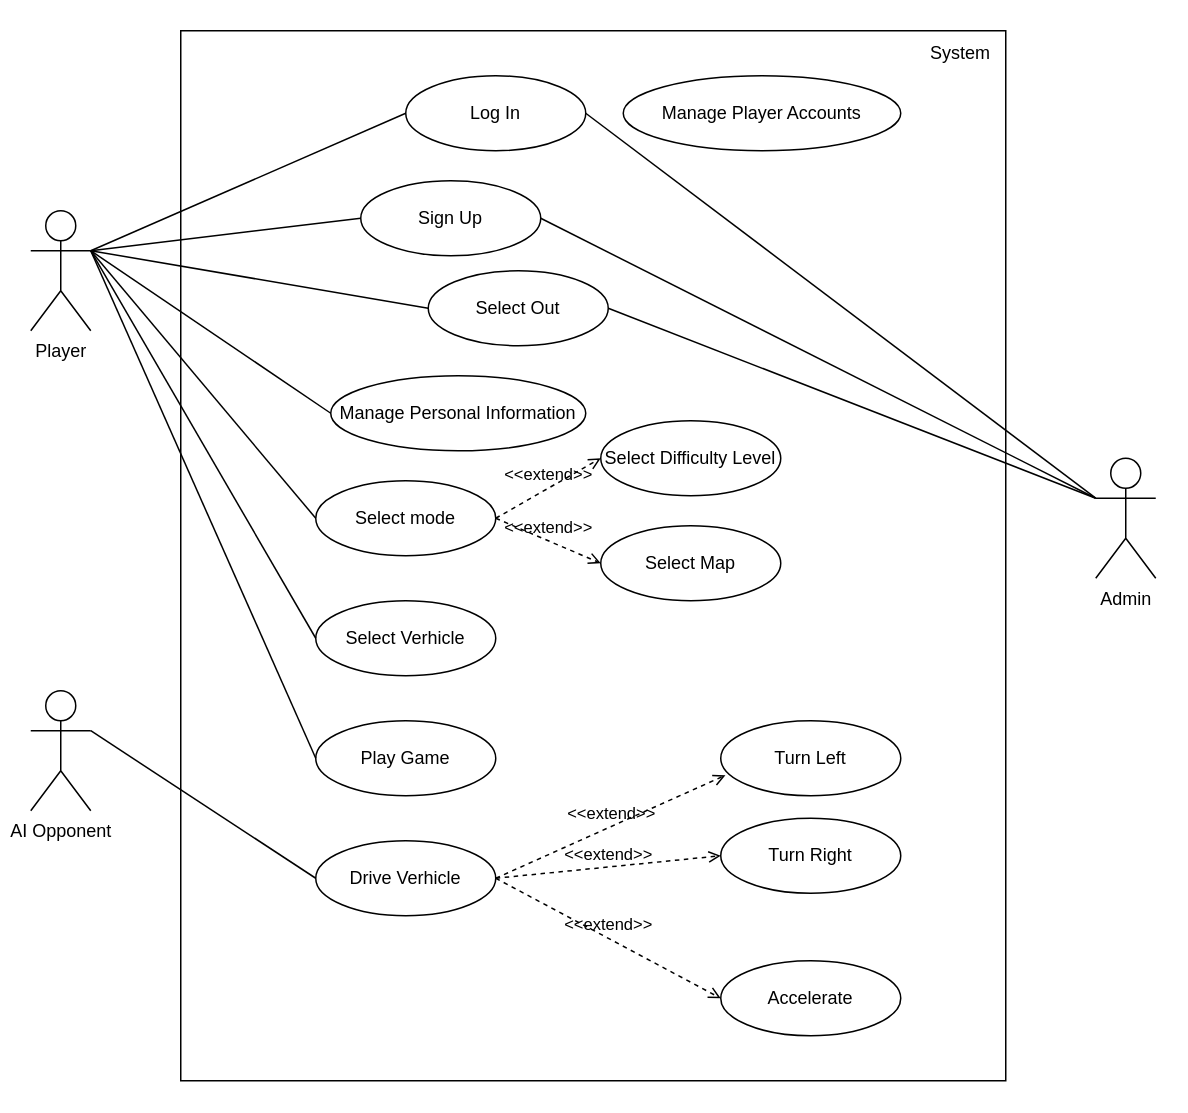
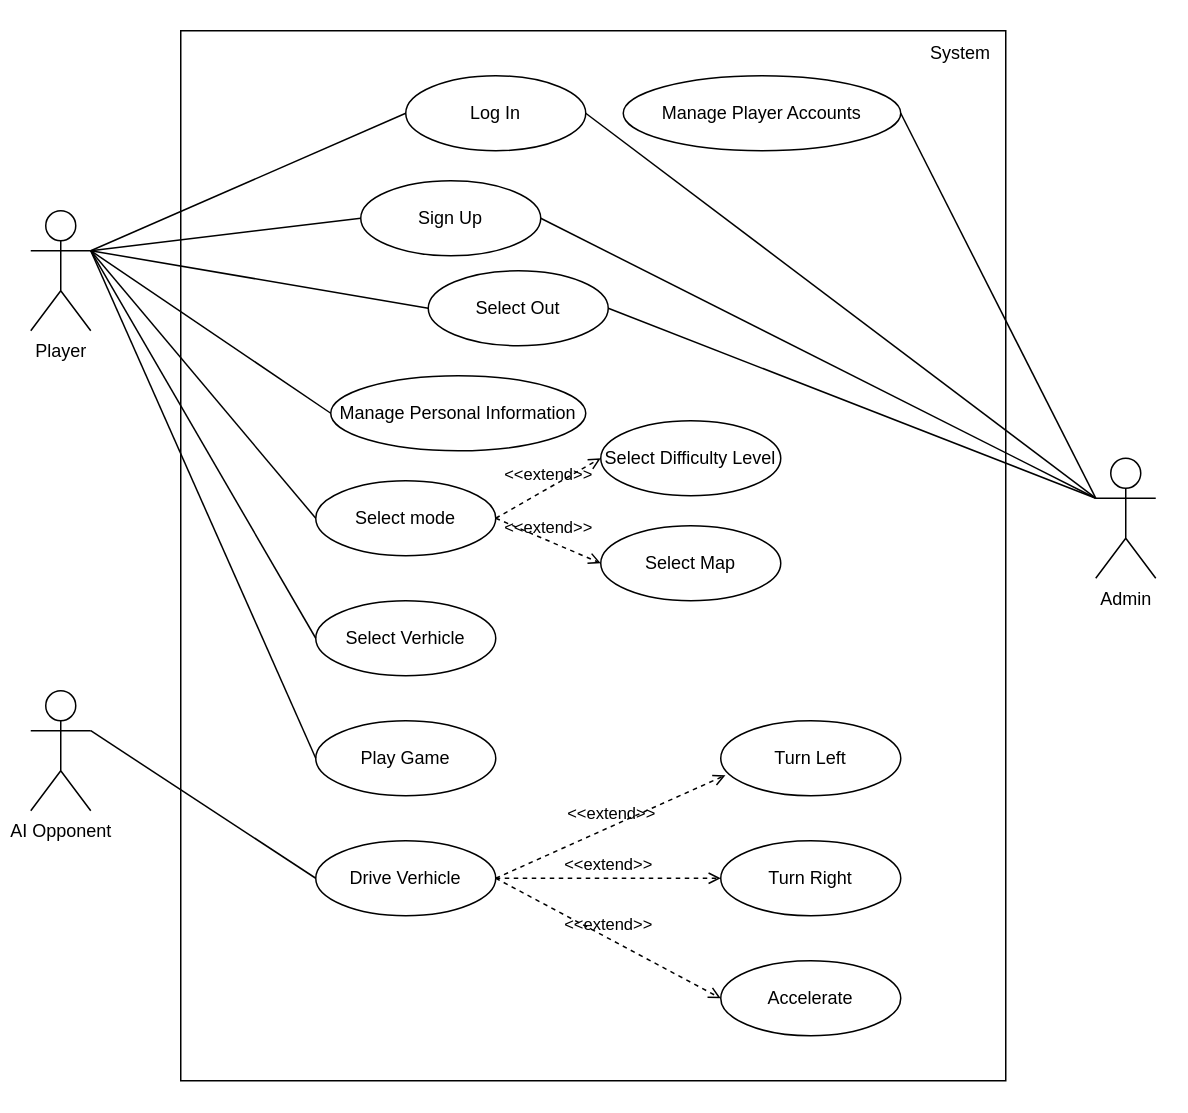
edge "Manage Player Accounts" -- "Admin": added
node "Turn Right": moved (811, 856) -> (811, 878)
